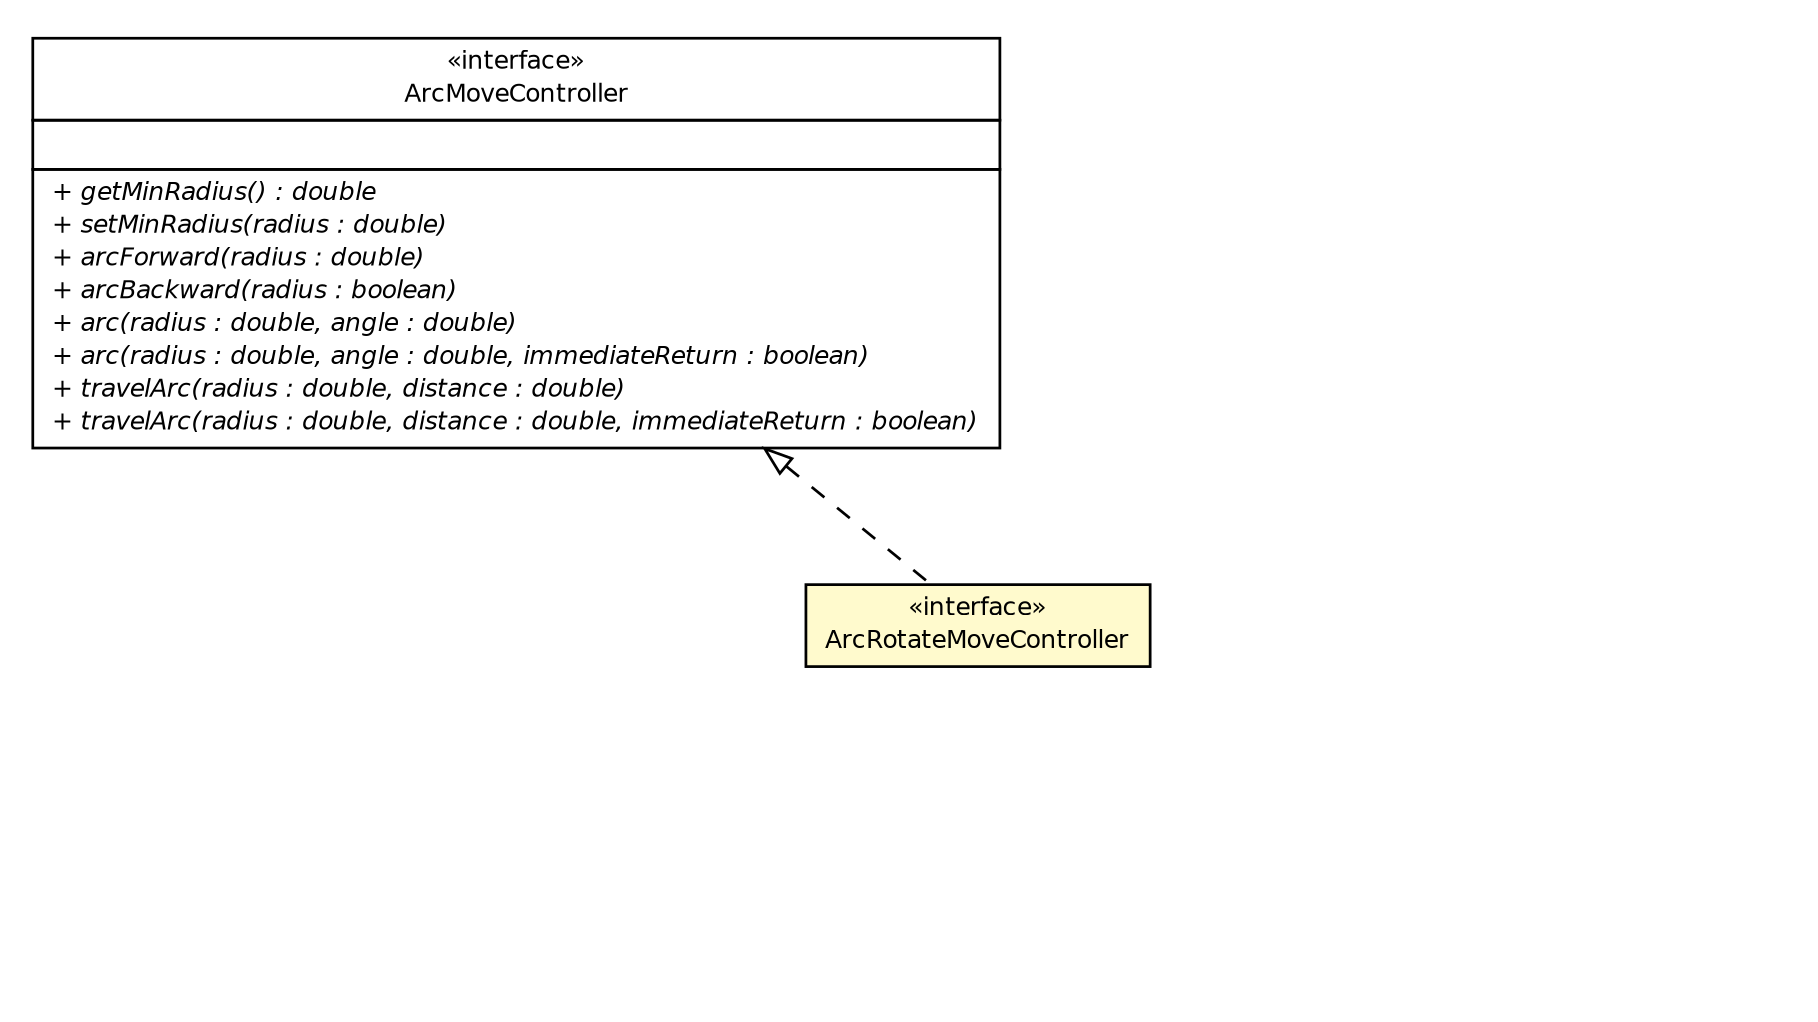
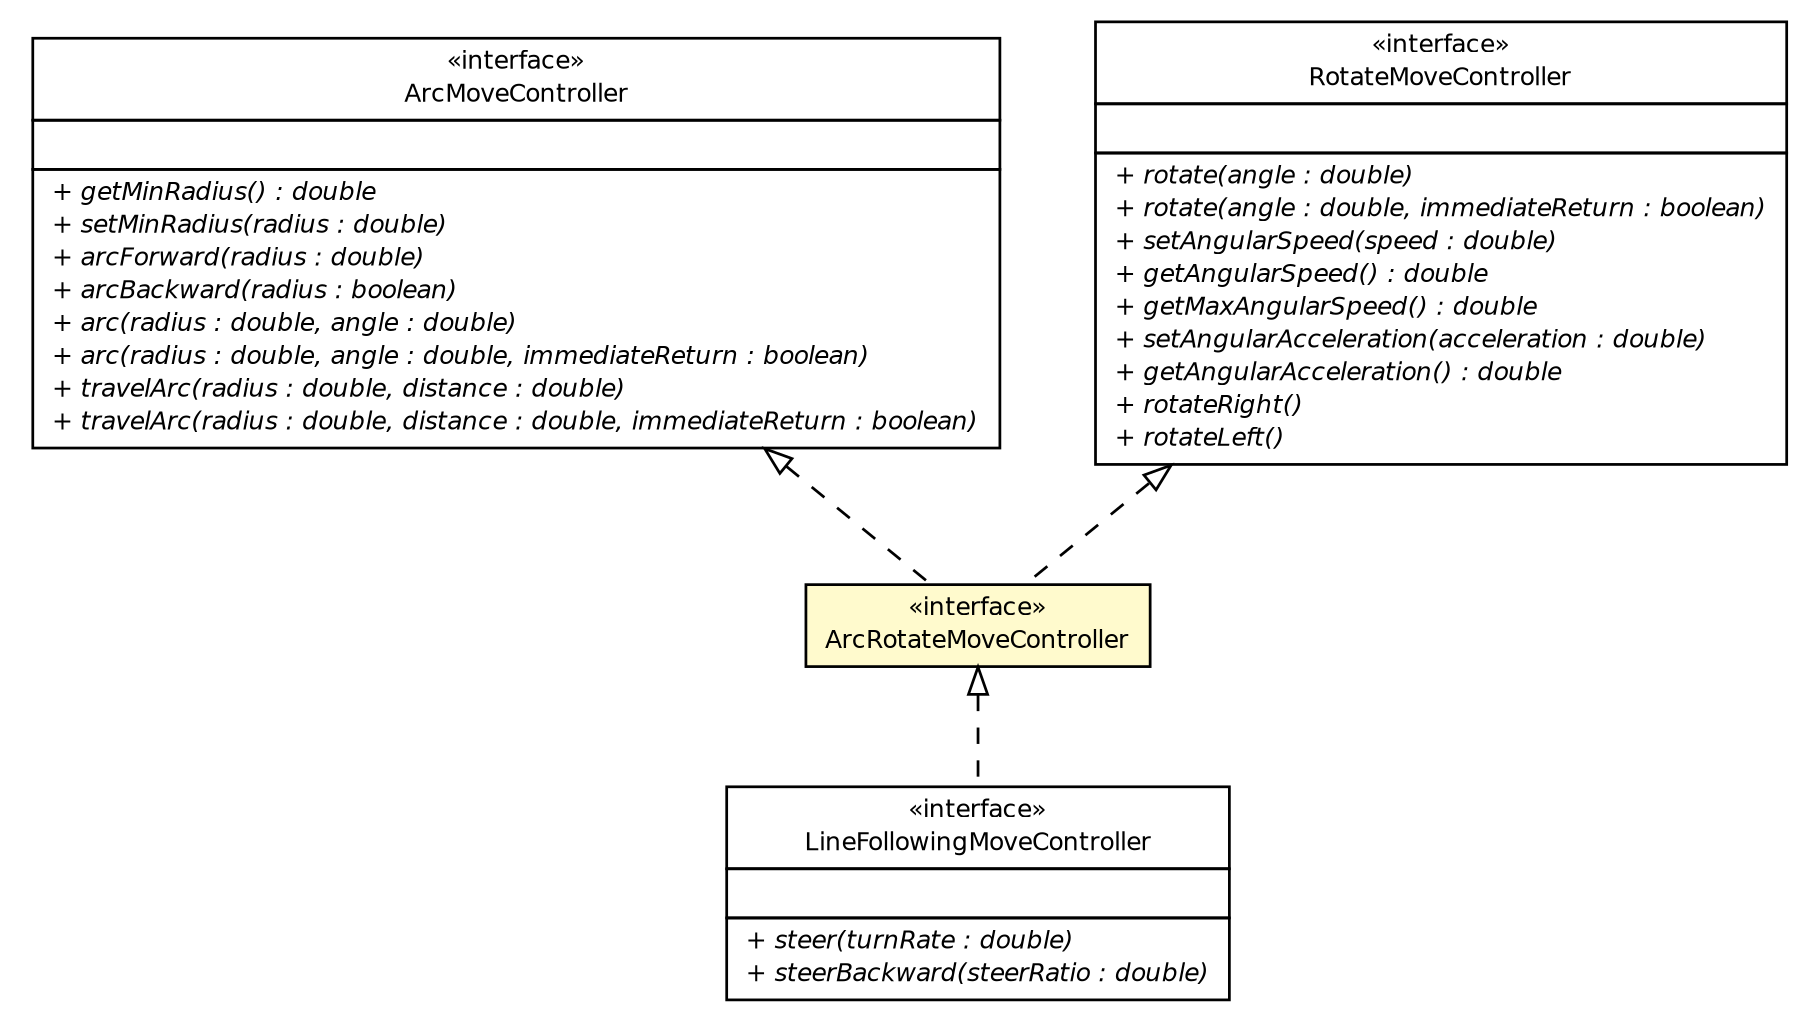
node "RotateMoveController": added
node "LineFollowingMoveController": added
